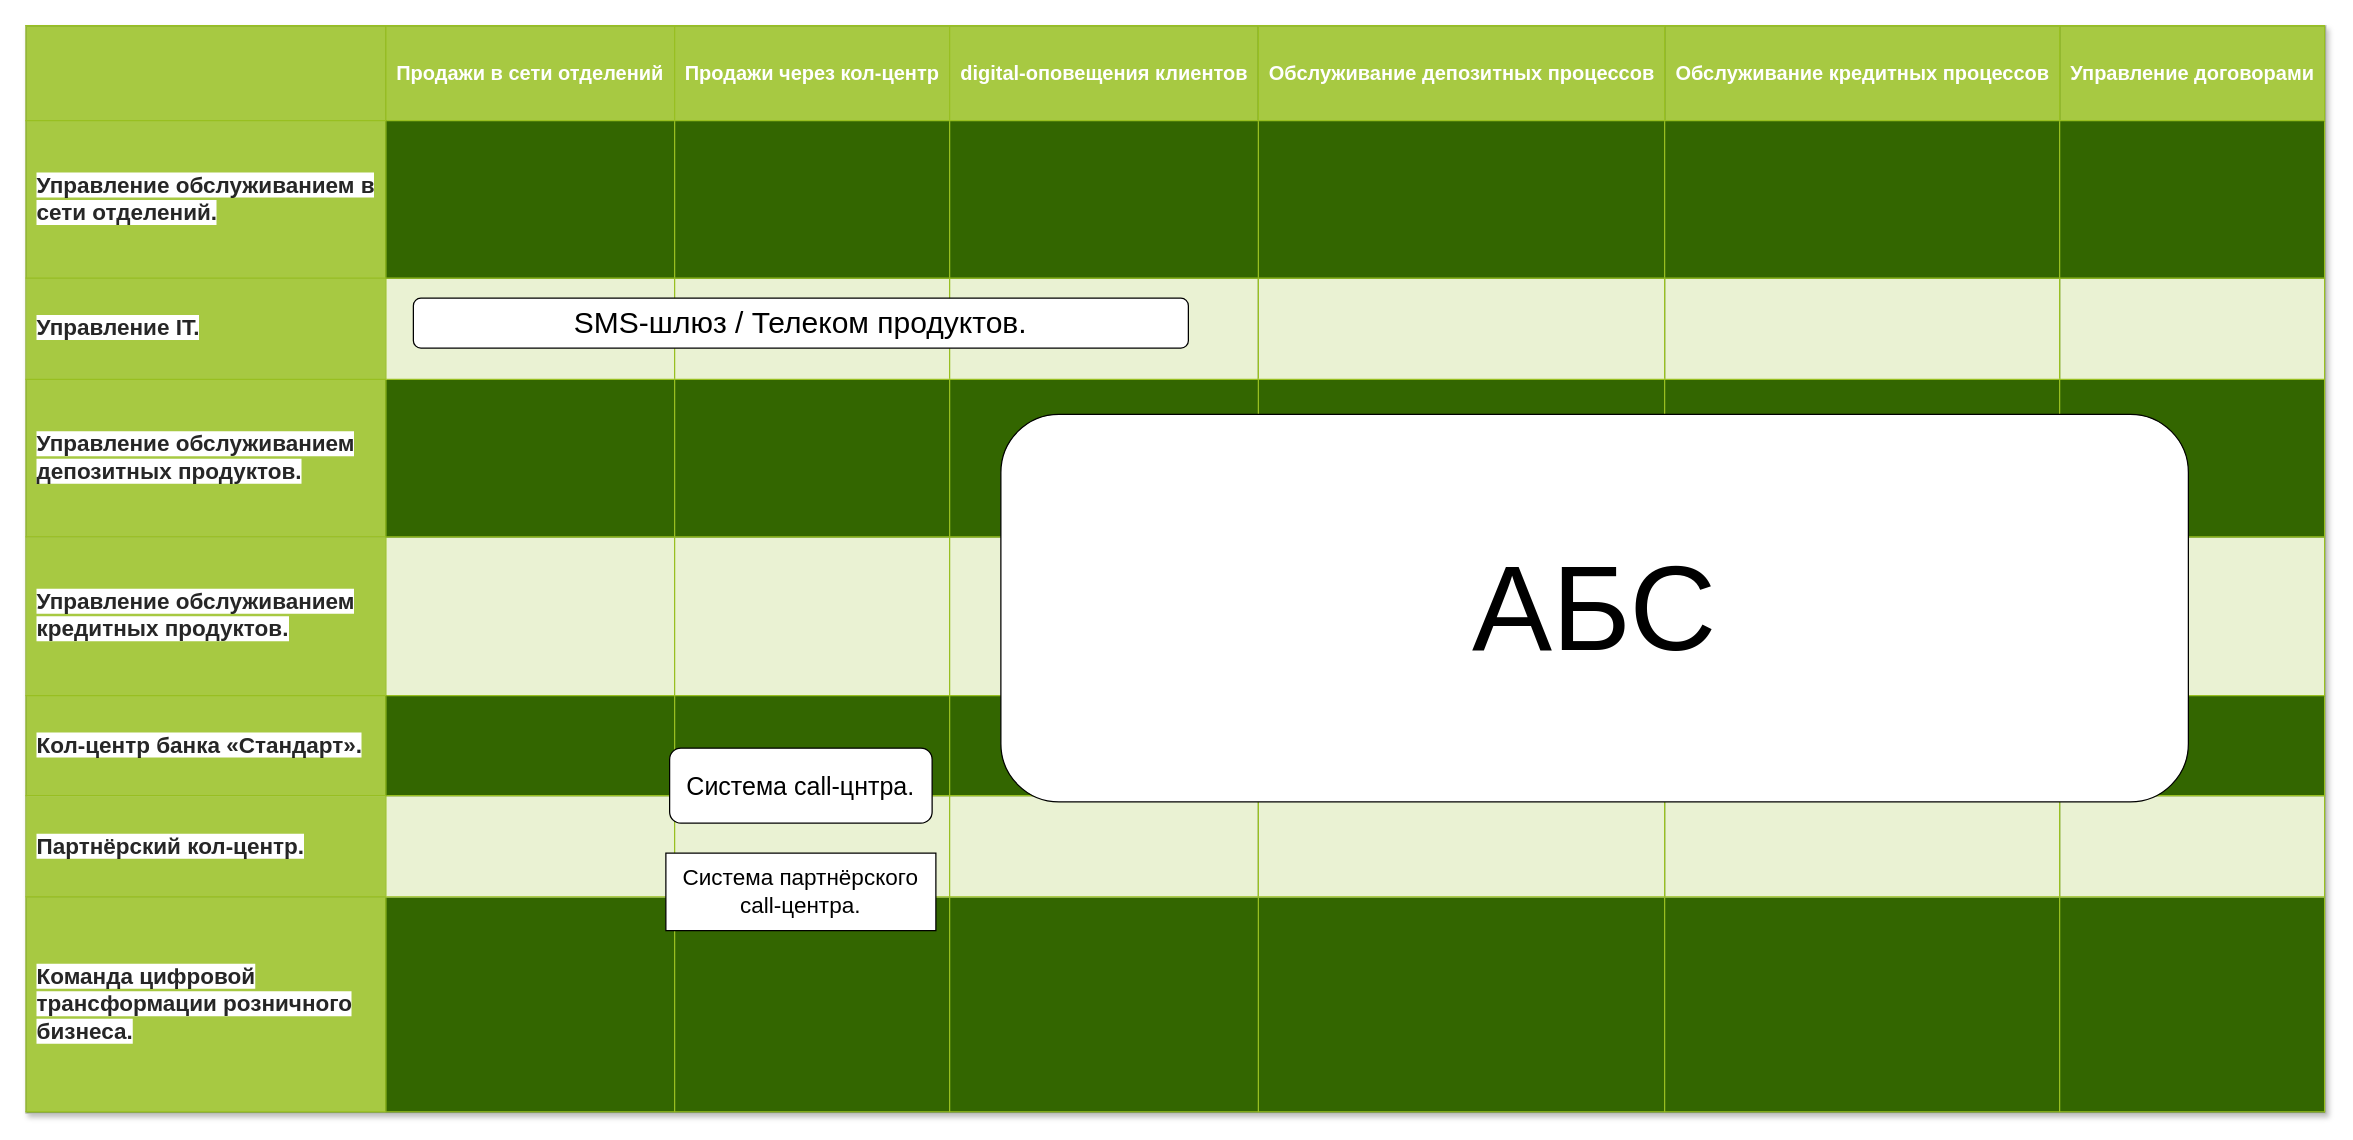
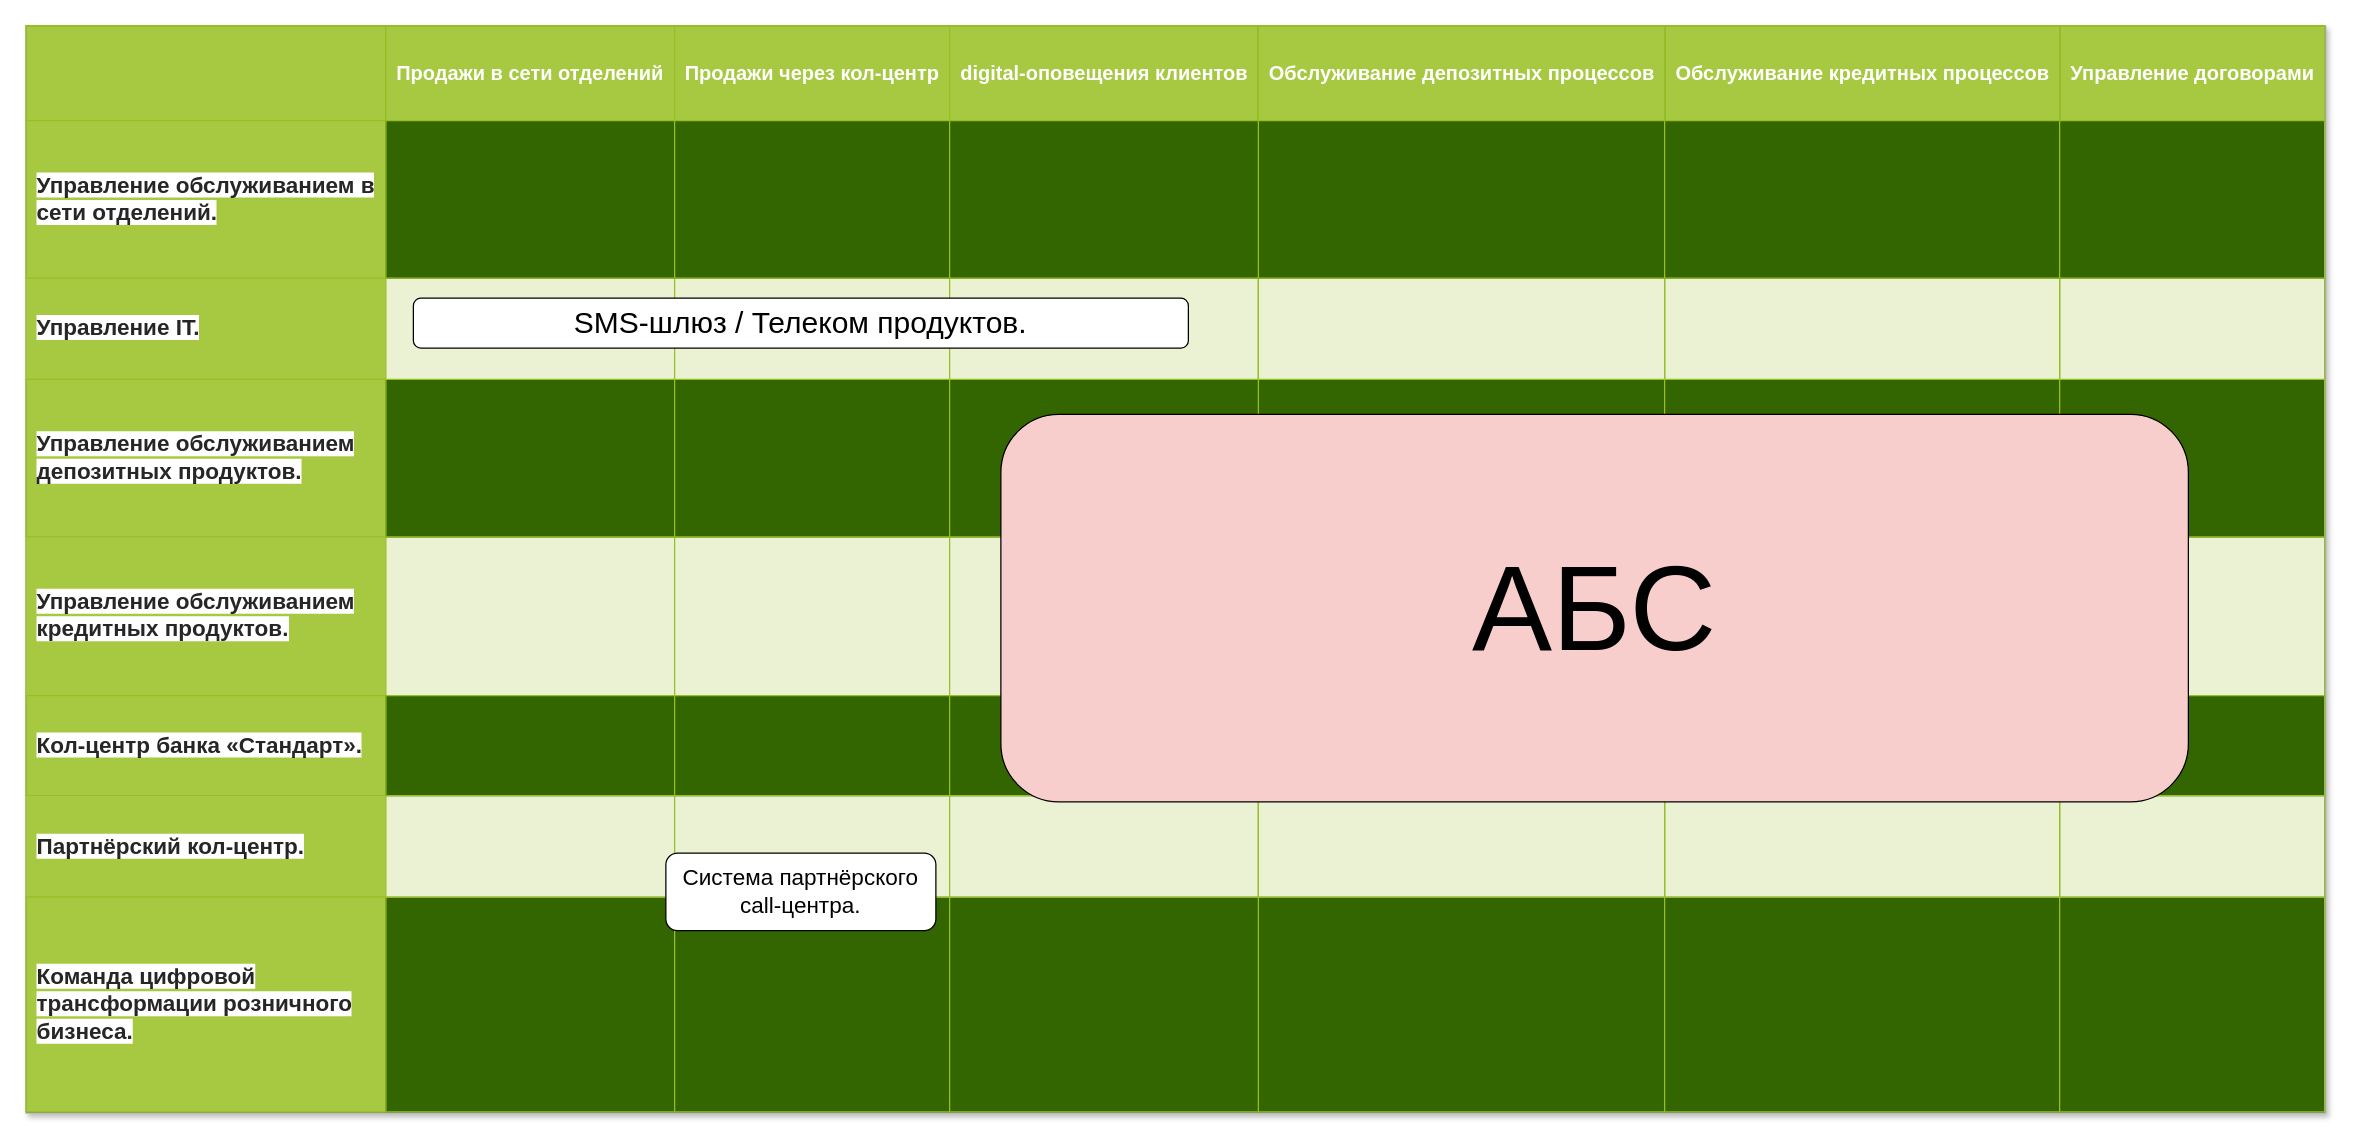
node "АБС": fillcolor #ffffff -> #f8cecc
node "Система call-цнтра.": removed
node "Система партнёрского call-центра.": shape rectangle -> rounded rectangle
